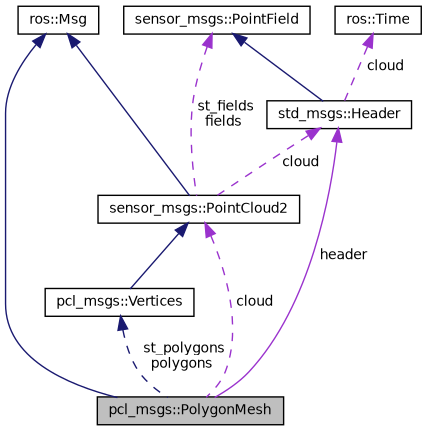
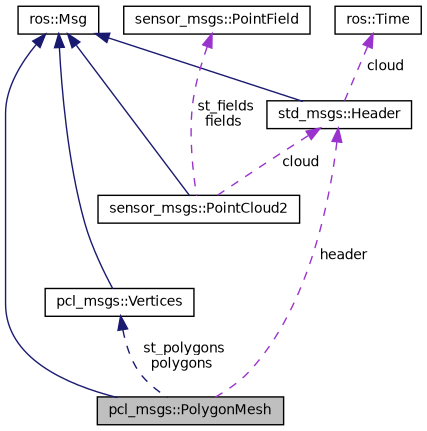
edge "std_msgs::Header" -> "sensor_msgs::PointField": now "std_msgs::Header" -> "ros::Msg"
edge "pcl_msgs::Vertices" -> "sensor_msgs::PointCloud2": now "pcl_msgs::Vertices" -> "ros::Msg"
edge "pcl_msgs::PolygonMesh" -> "std_msgs::Header": style solid -> dashed
edge "pcl_msgs::PolygonMesh" -> "sensor_msgs::PointCloud2": removed, label "cloud"
